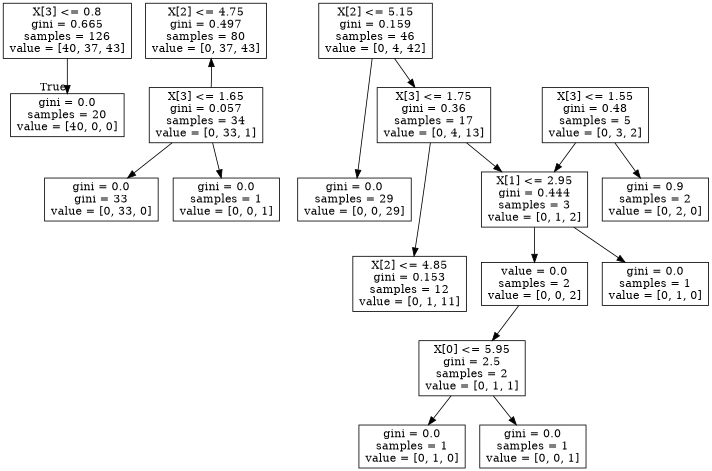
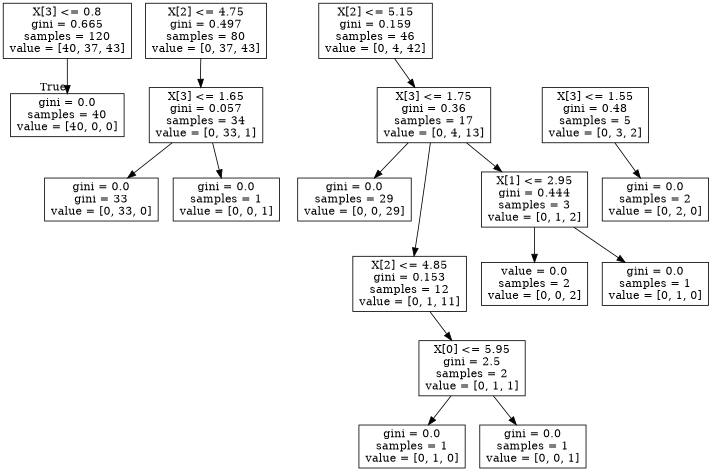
node "X[3] <= 0.8 gini = 0.665 samples = 126 value = [40, 37, 43]": label "X[3] <= 0.8 gini = 0.665 samples = 126 value = [40, 37, 43]" -> "X[3] <= 0.8 gini = 0.665 samples = 120 value = [40, 37, 43]"
edge "X[3] <= 1.65 gini = 0.057 samples = 34 value = [0, 33, 1]" -> "X[2] <= 4.75 gini = 0.497 samples = 80 value = [0, 37, 43]": reversed
edge "X[2] <= 5.15 gini = 0.159 samples = 46 value = [0, 4, 42]" -> "gini = 0.0 samples = 29 value = [0, 0, 29]": now "X[3] <= 1.75 gini = 0.36 samples = 17 value = [0, 4, 13]" -> "gini = 0.0 samples = 29 value = [0, 0, 29]"
node "gini = 0.0 samples = 20 value = [40, 0, 0]": label "gini = 0.0 samples = 20 value = [40, 0, 0]" -> "gini = 0.0 samples = 40 value = [40, 0, 0]"
edge "X[3] <= 1.55 gini = 0.48 samples = 5 value = [0, 3, 2]" -> "X[1] <= 2.95 gini = 0.444 samples = 3 value = [0, 1, 2]": removed
node "gini = 0.9 samples = 2 value = [0, 2, 0]": label "gini = 0.9 samples = 2 value = [0, 2, 0]" -> "gini = 0.0 samples = 2 value = [0, 2, 0]"
edge "value = 0.0 samples = 2 value = [0, 0, 2]" -> "X[0] <= 5.95 gini = 2.5 samples = 2 value = [0, 1, 1]": now "X[2] <= 4.85 gini = 0.153 samples = 12 value = [0, 1, 11]" -> "X[0] <= 5.95 gini = 2.5 samples = 2 value = [0, 1, 1]"
